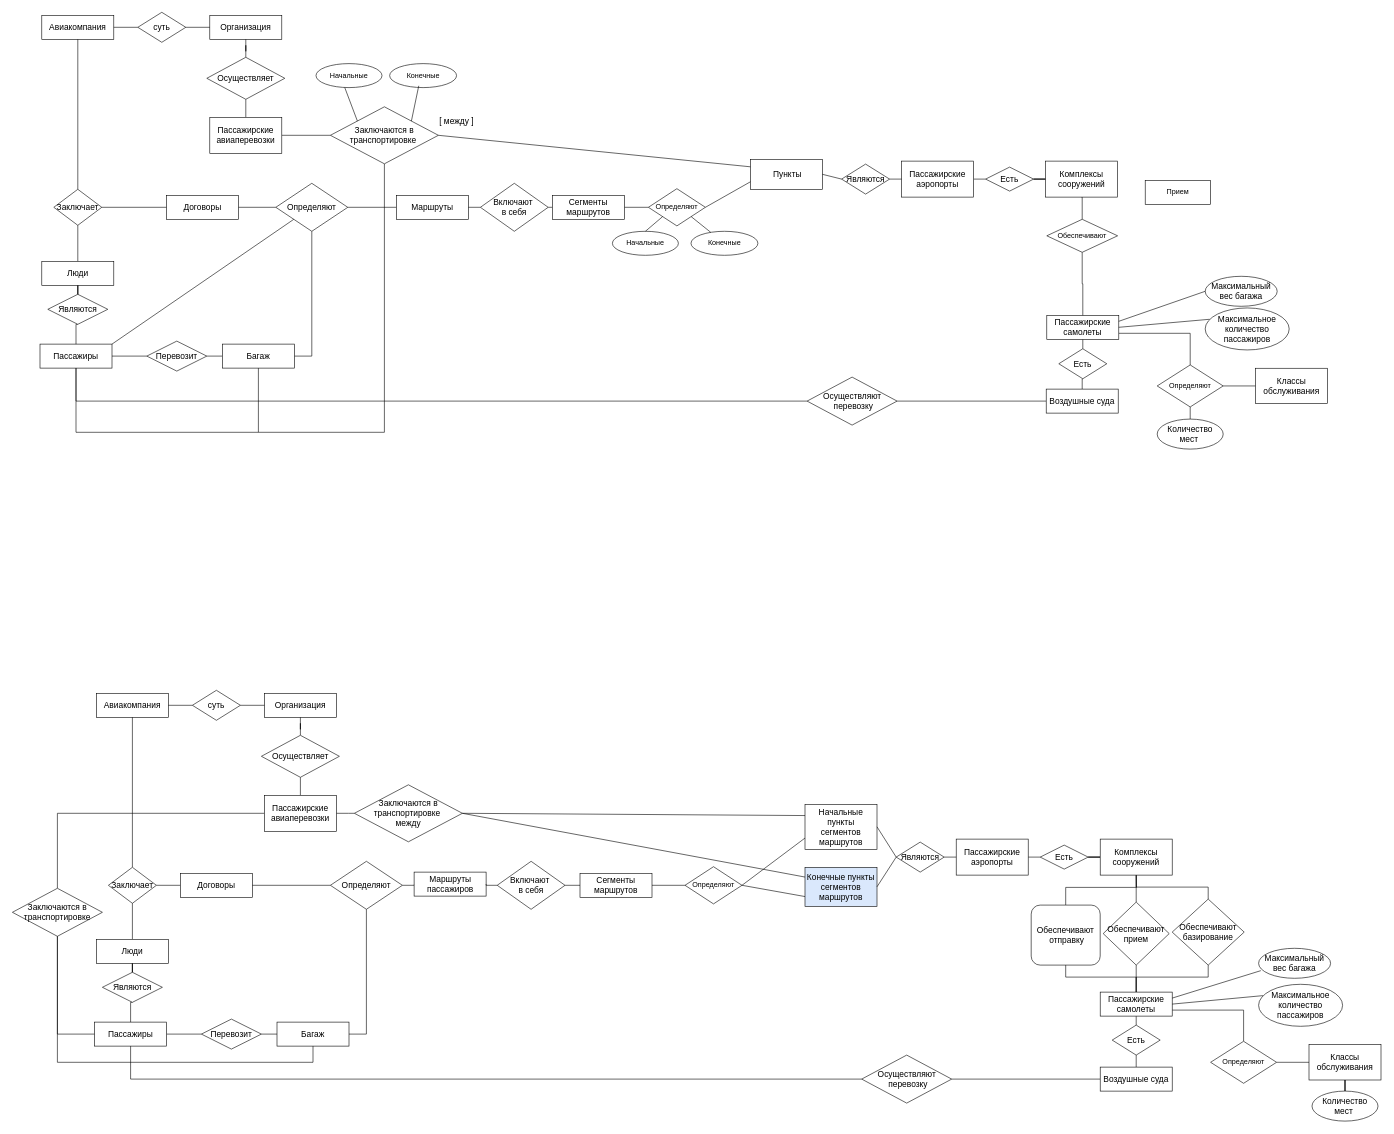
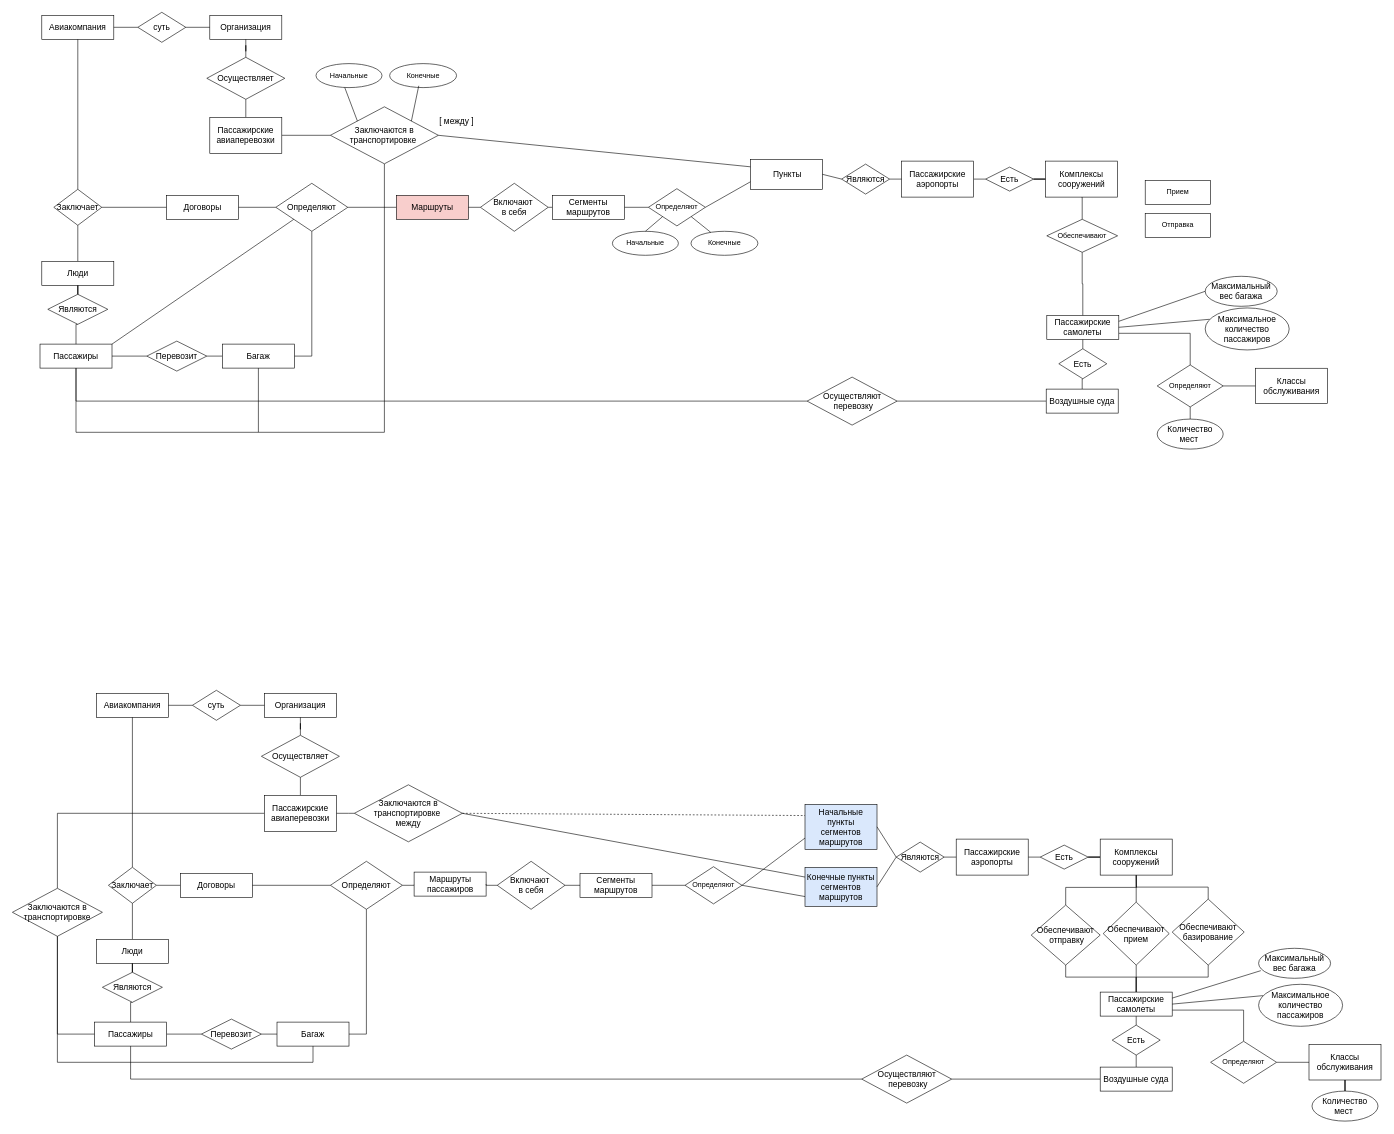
node "Маршруты": fillcolor #ffffff -> #f8cecc
node "Отправка": added
edge "Заключаются в транспортировке между" -- "Начальные пункты сегментов маршрутов": style solid -> dashed
node "Начальные пункты сегментов маршрутов": fillcolor #ffffff -> #dae8fc
node "Обеспечивают отправку": shape rounded rectangle -> diamond
